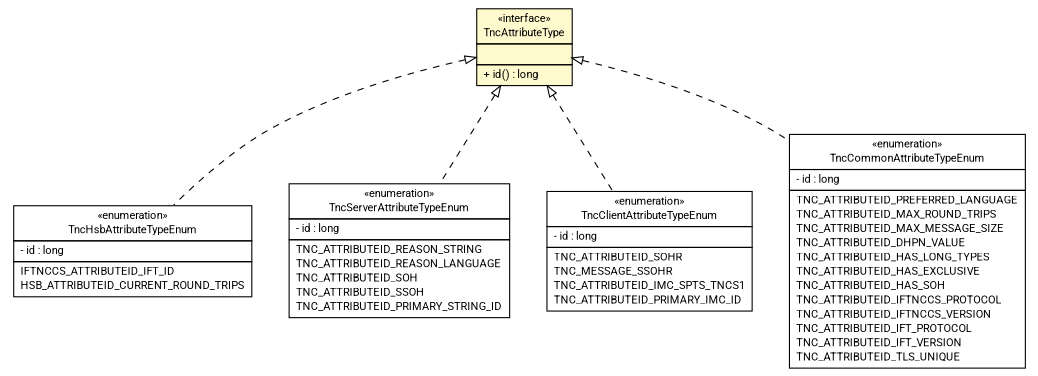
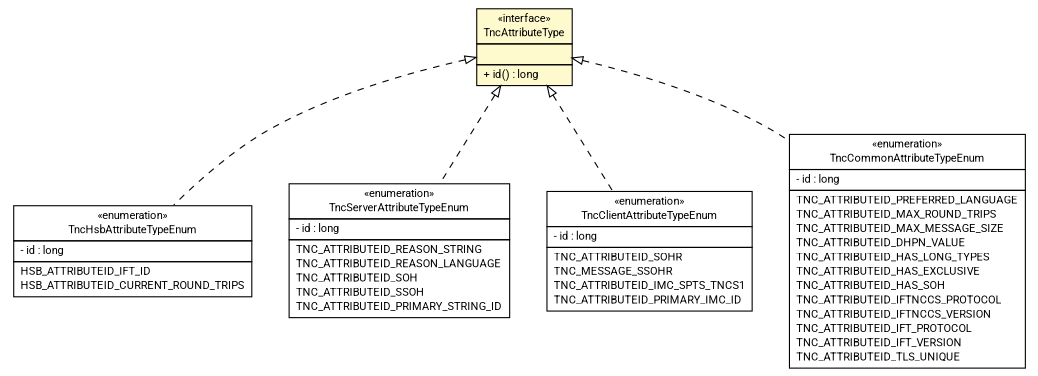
node "TncHsbAttributeTypeEnum": text "IFTNCCS_ATTRIBUTEID_IFT_ID" -> "HSB_ATTRIBUTEID_IFT_ID"
